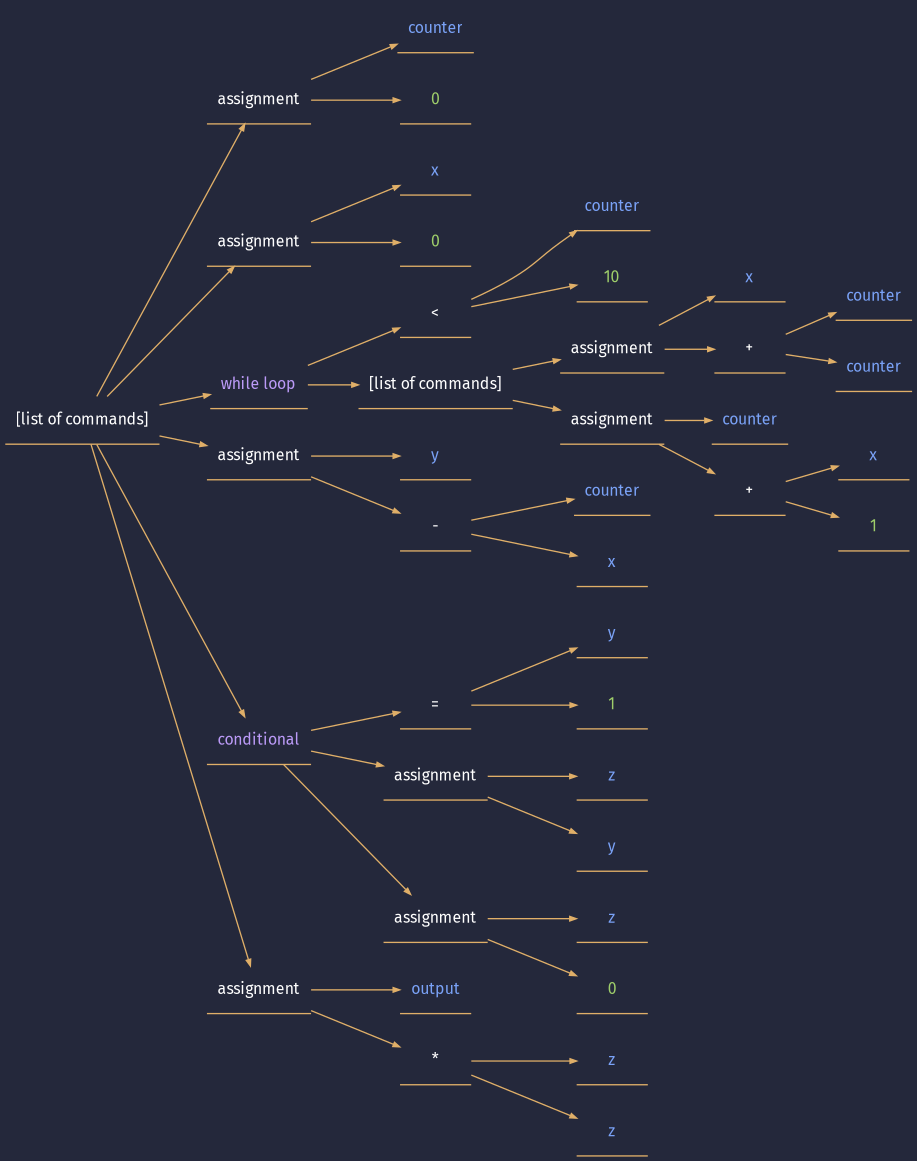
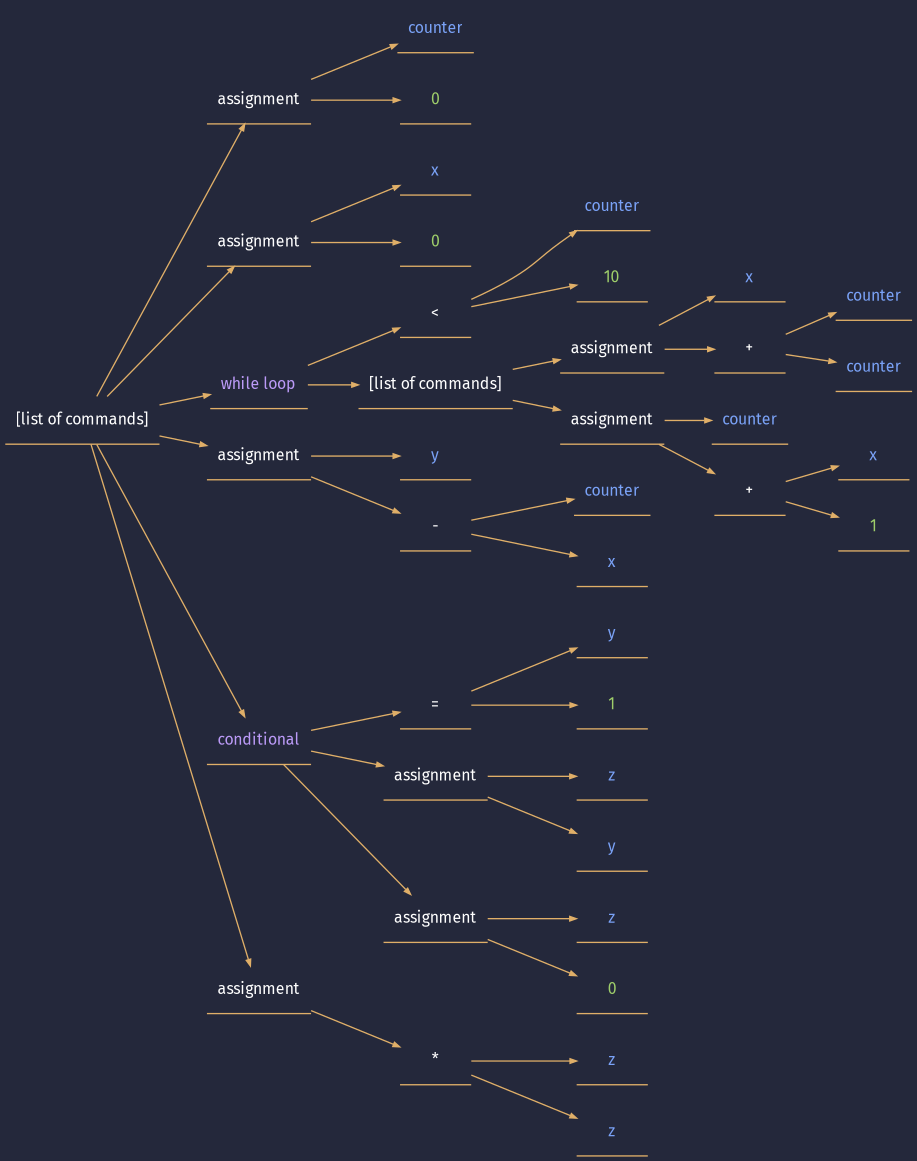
node "output": removed
